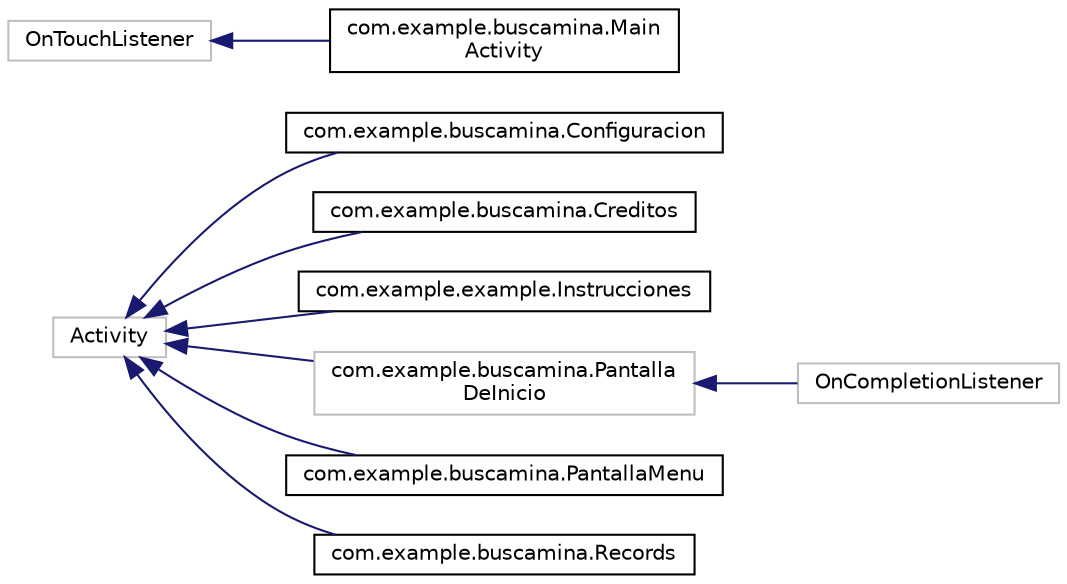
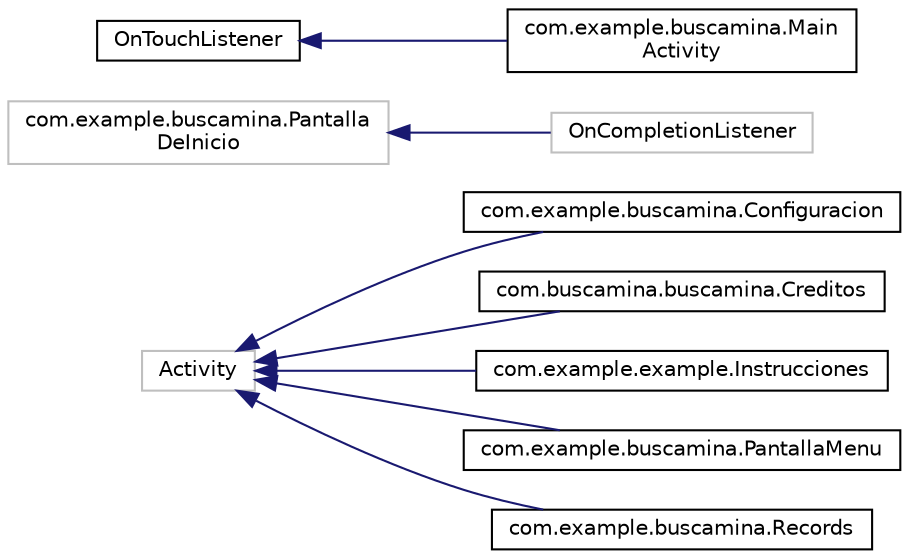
node "OnTouchListener": color grey75 -> black
node "com.example.buscamina.Creditos": label "com.example.buscamina.Creditos" -> "com.buscamina.buscamina.Creditos"
edge "com.example.buscamina.Pantalla DeInicio" -> "Activity": removed
